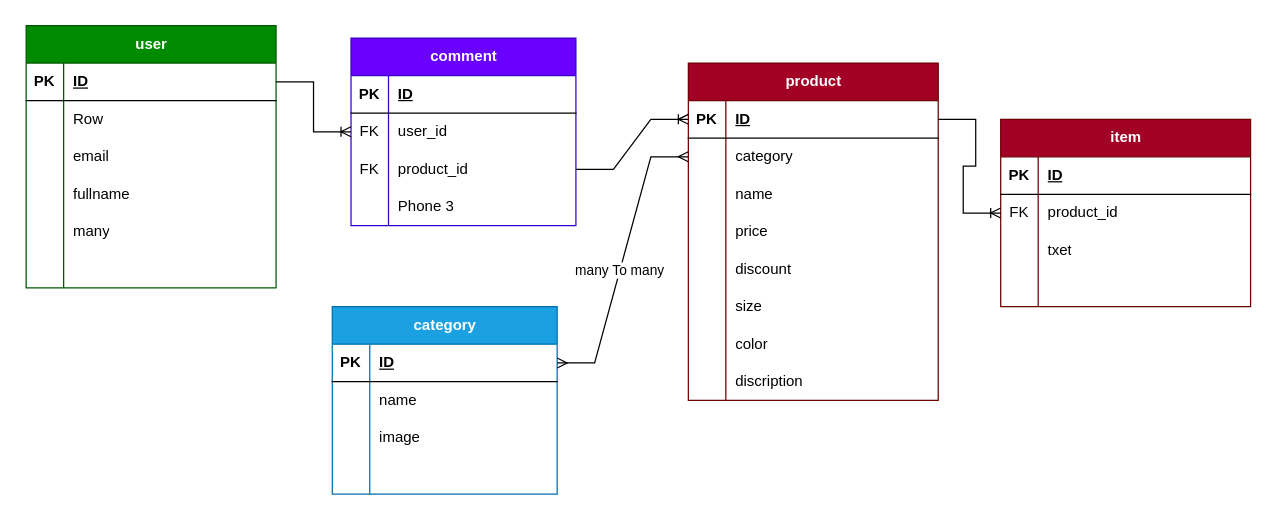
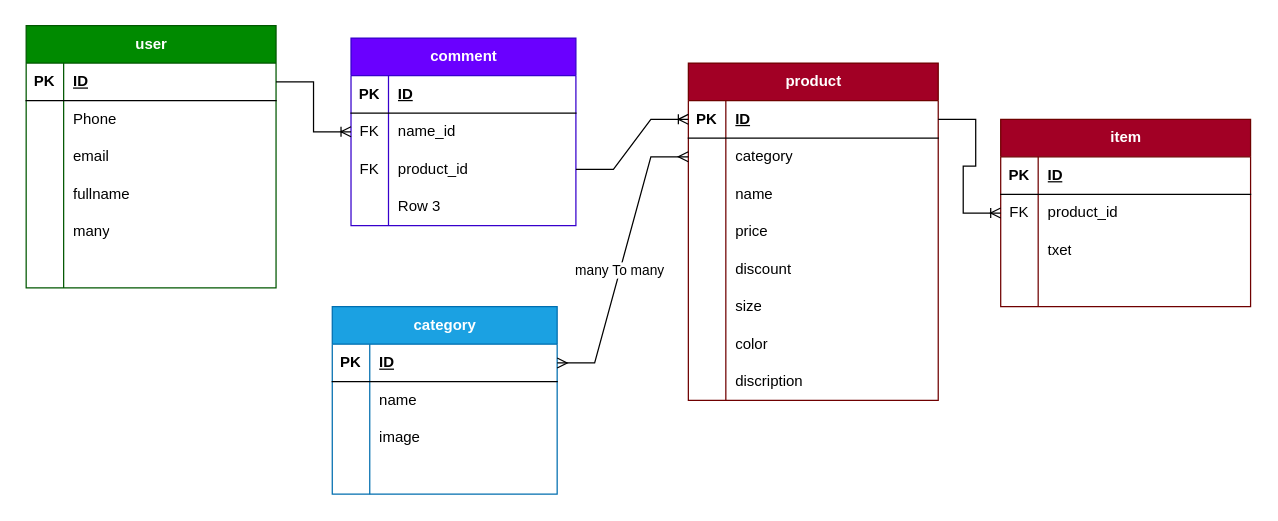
node "Row": label "Row" -> "Phone"
node "user_id": label "user_id" -> "name_id"
node "Phone 3": label "Phone 3" -> "Row 3"
